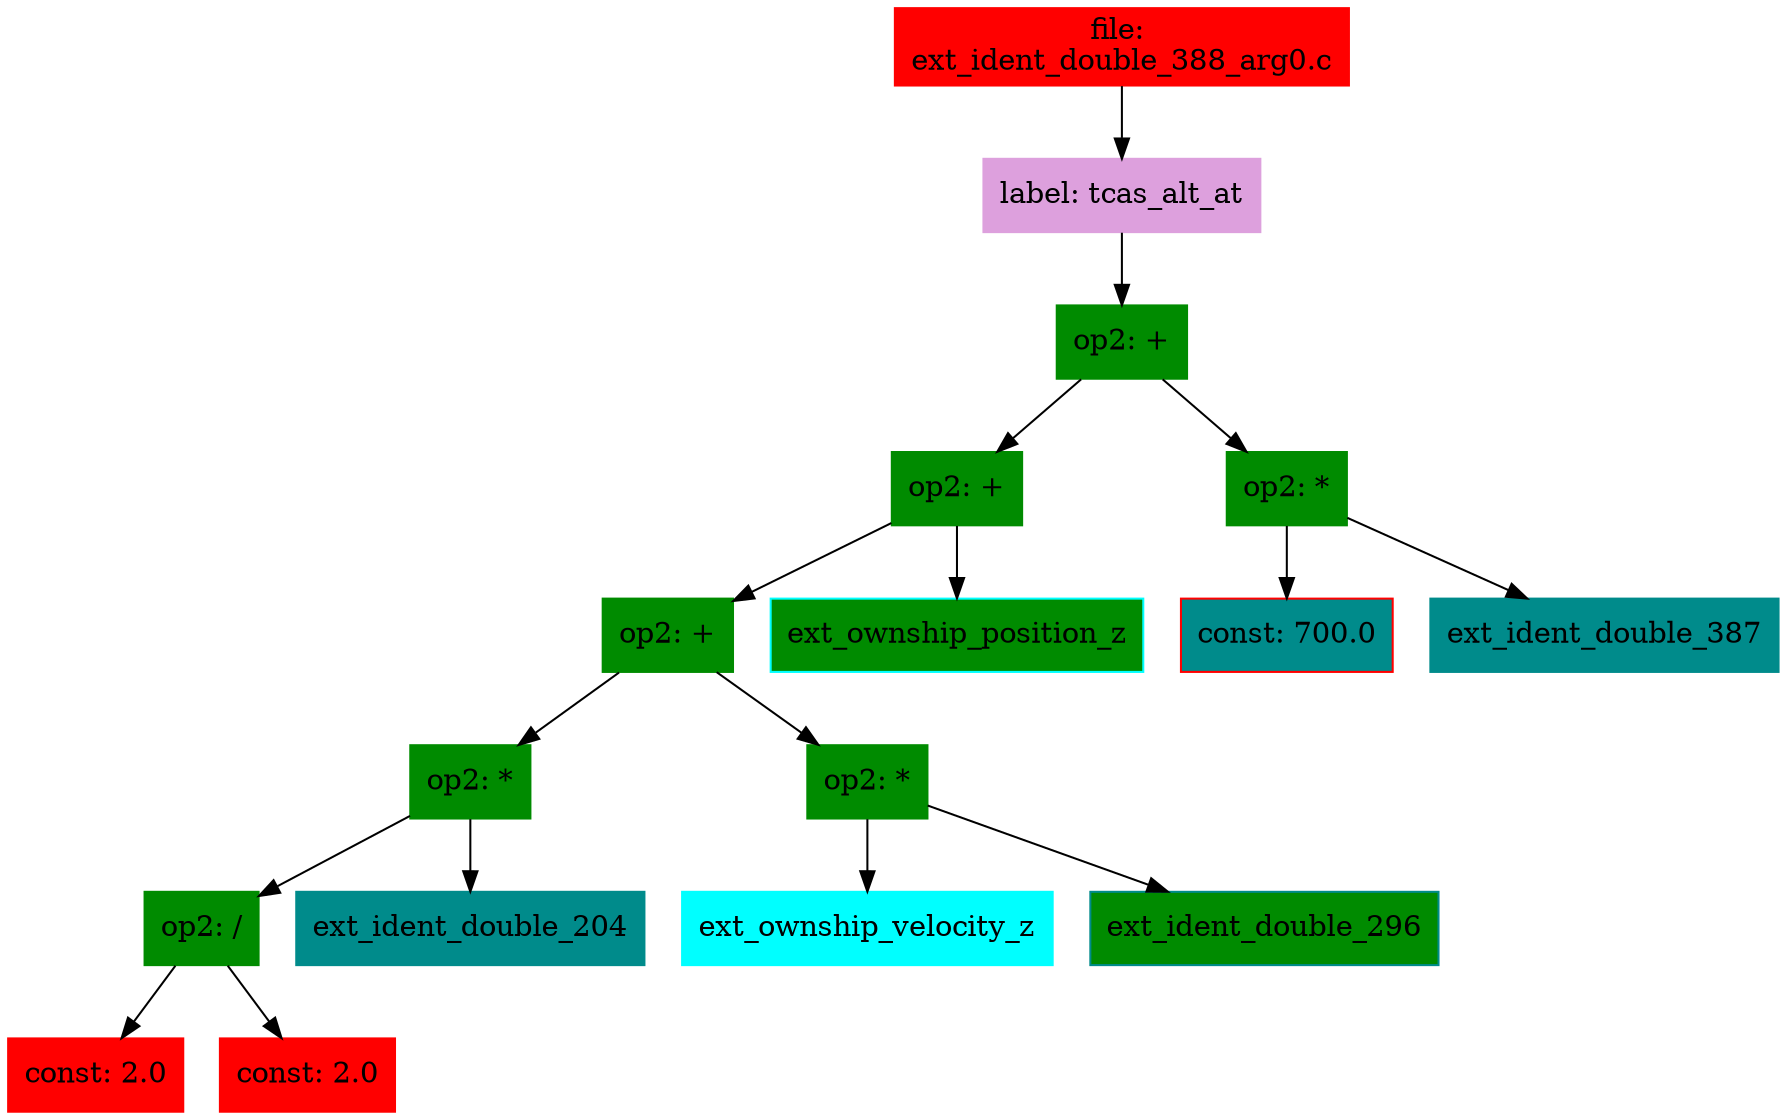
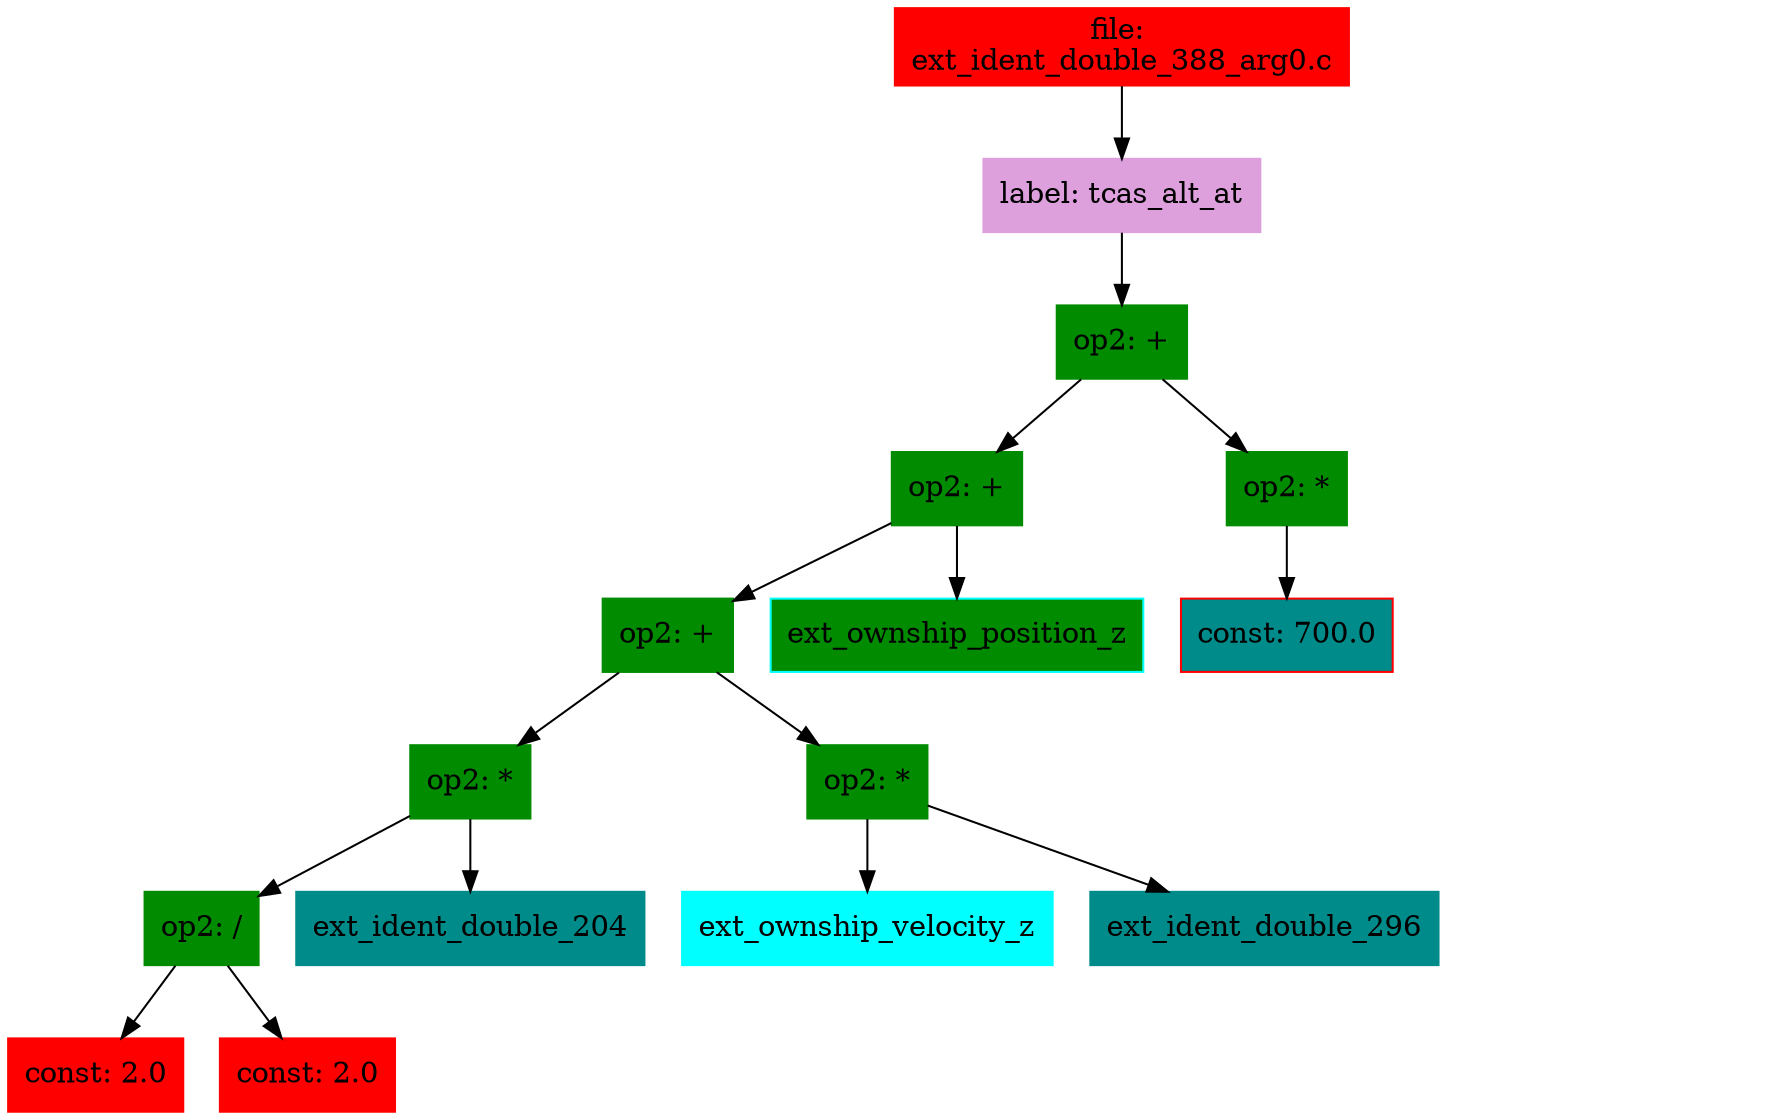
node "ext_ident_double_387": removed
node "ext_ident_double_296": fillcolor green4 -> cyan4
